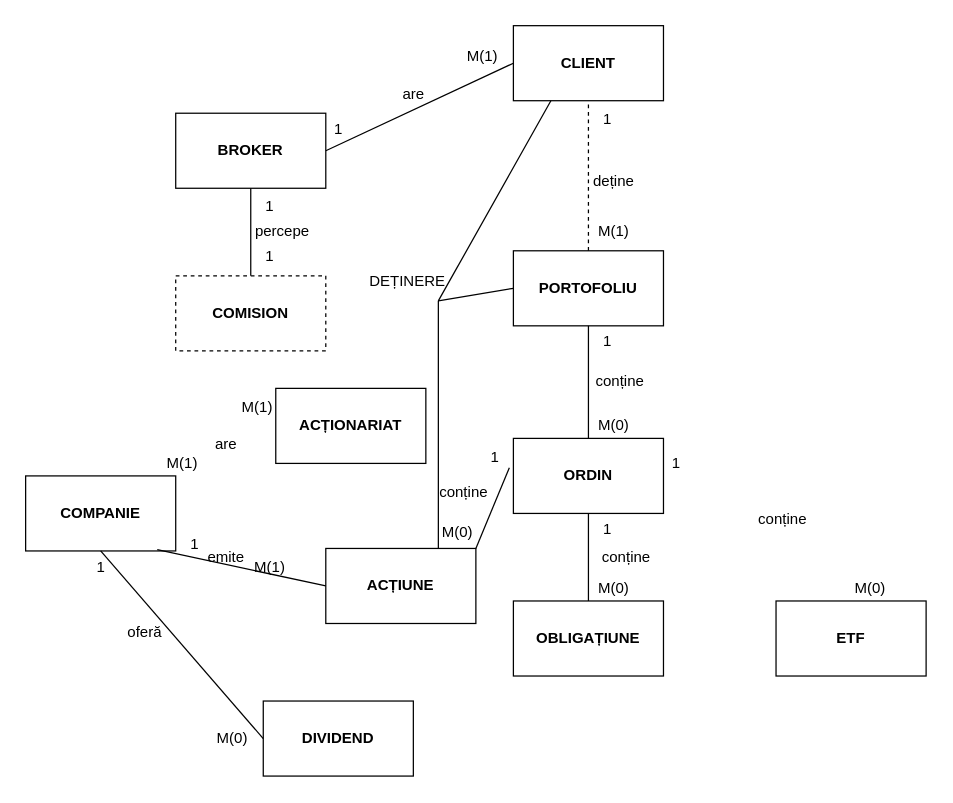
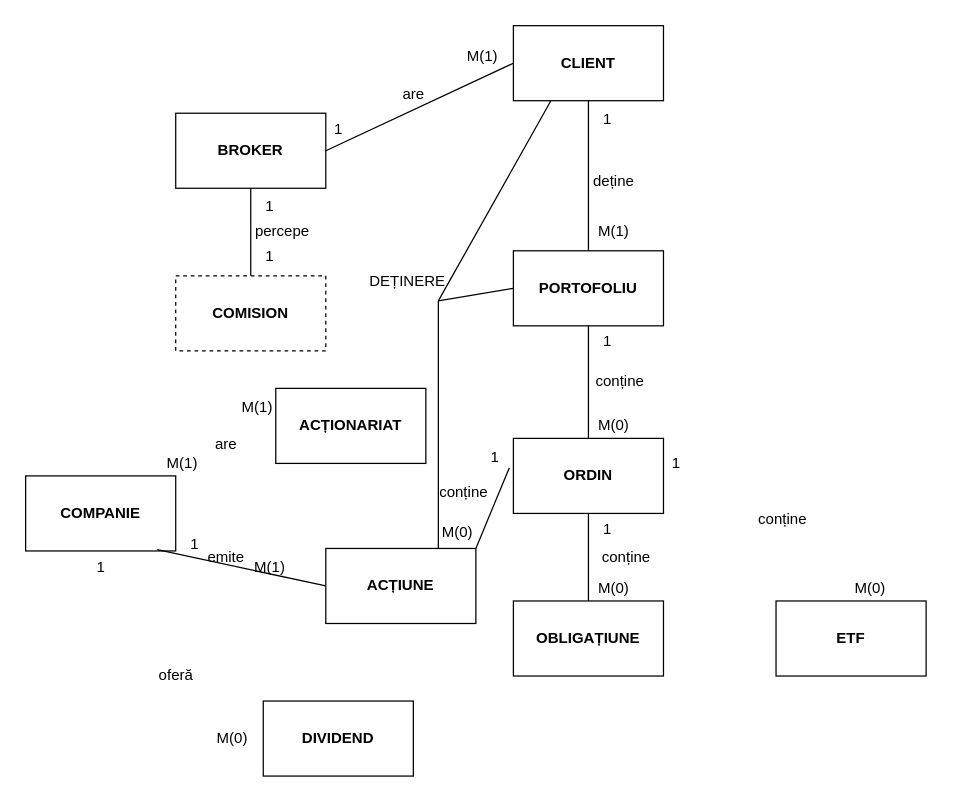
edge "CLIENT" -- "PORTOFOLIU": style dashed -> solid
node "oferă": moved (144, 632) -> (176, 676)
edge "COMPANIE" -- "DIVIDEND": removed
